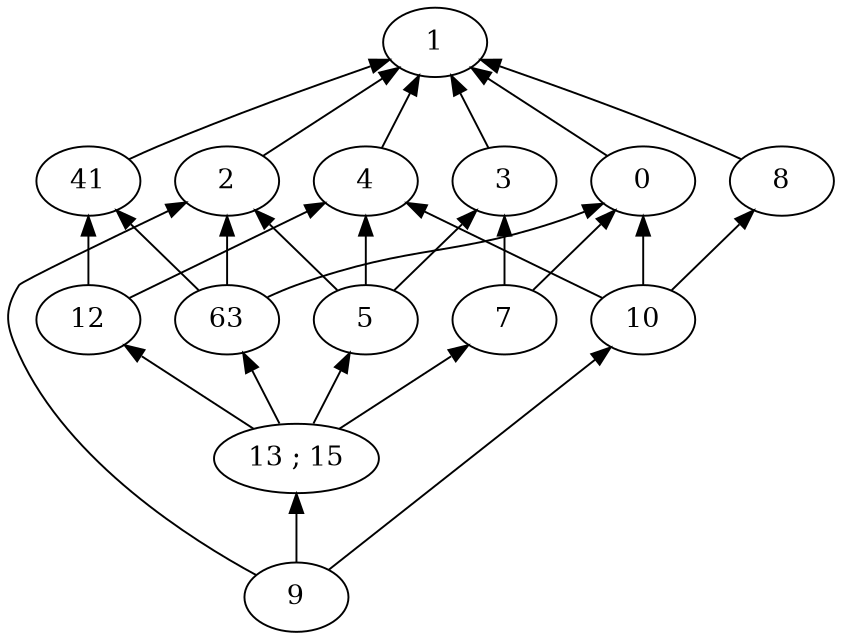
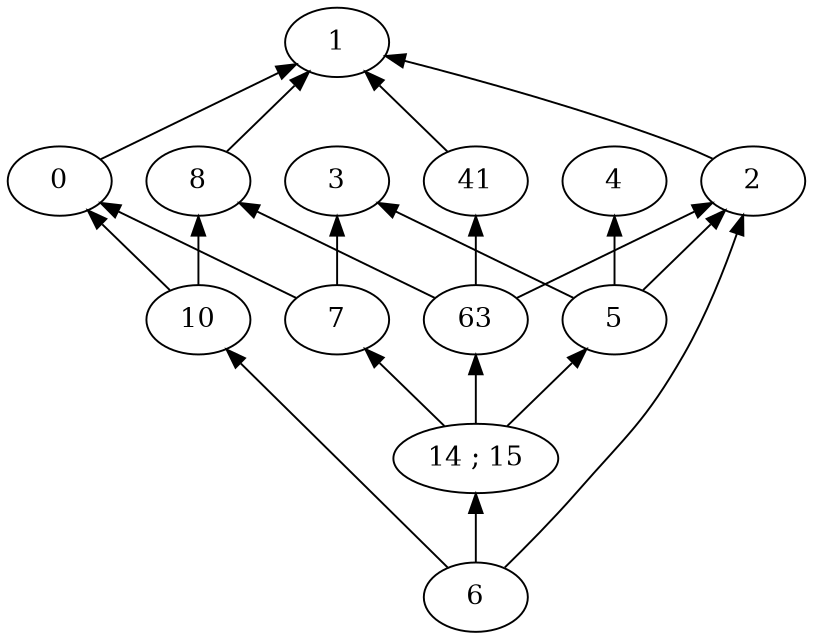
edge "4" -> "1": removed
edge "3" -> "1": removed
edge "63" -> "0": now "63" -> "8"
edge "10" -> "4": removed
node "12": removed
node "13 ; 15": label "13 ; 15" -> "14 ; 15"
node "9": label "9" -> "6"
